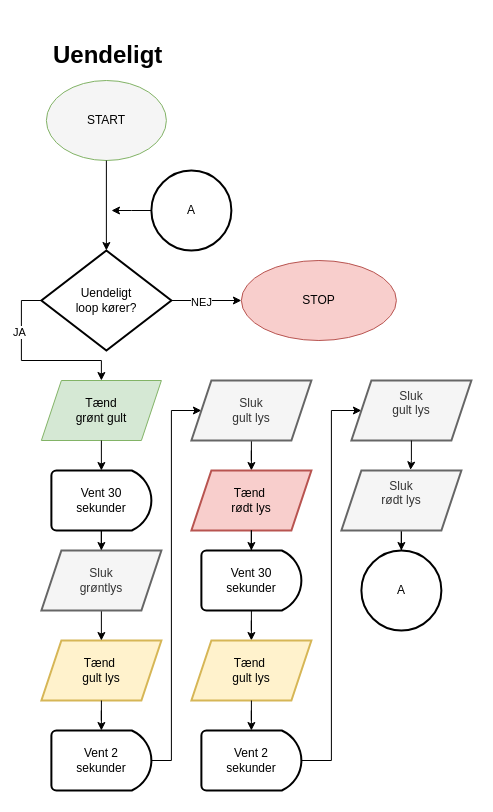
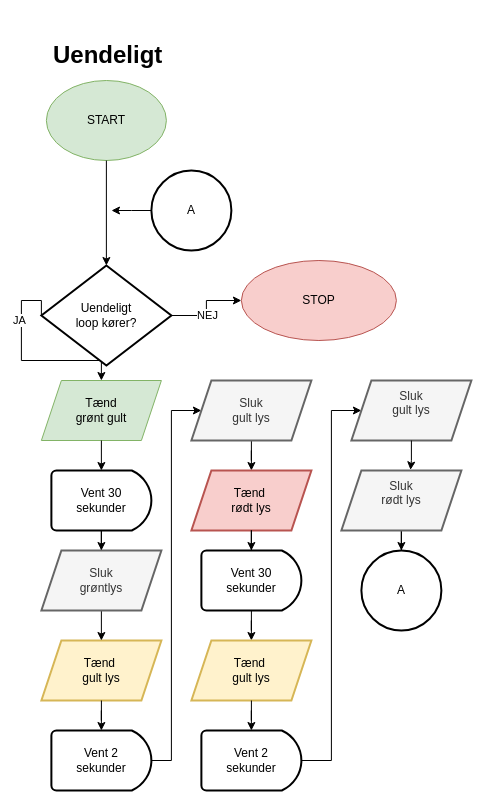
node "START": fillcolor #f5f5f5 -> #d5e8d4
node "Uendeligt loop kører?": moved (106, 301) -> (106, 316)
